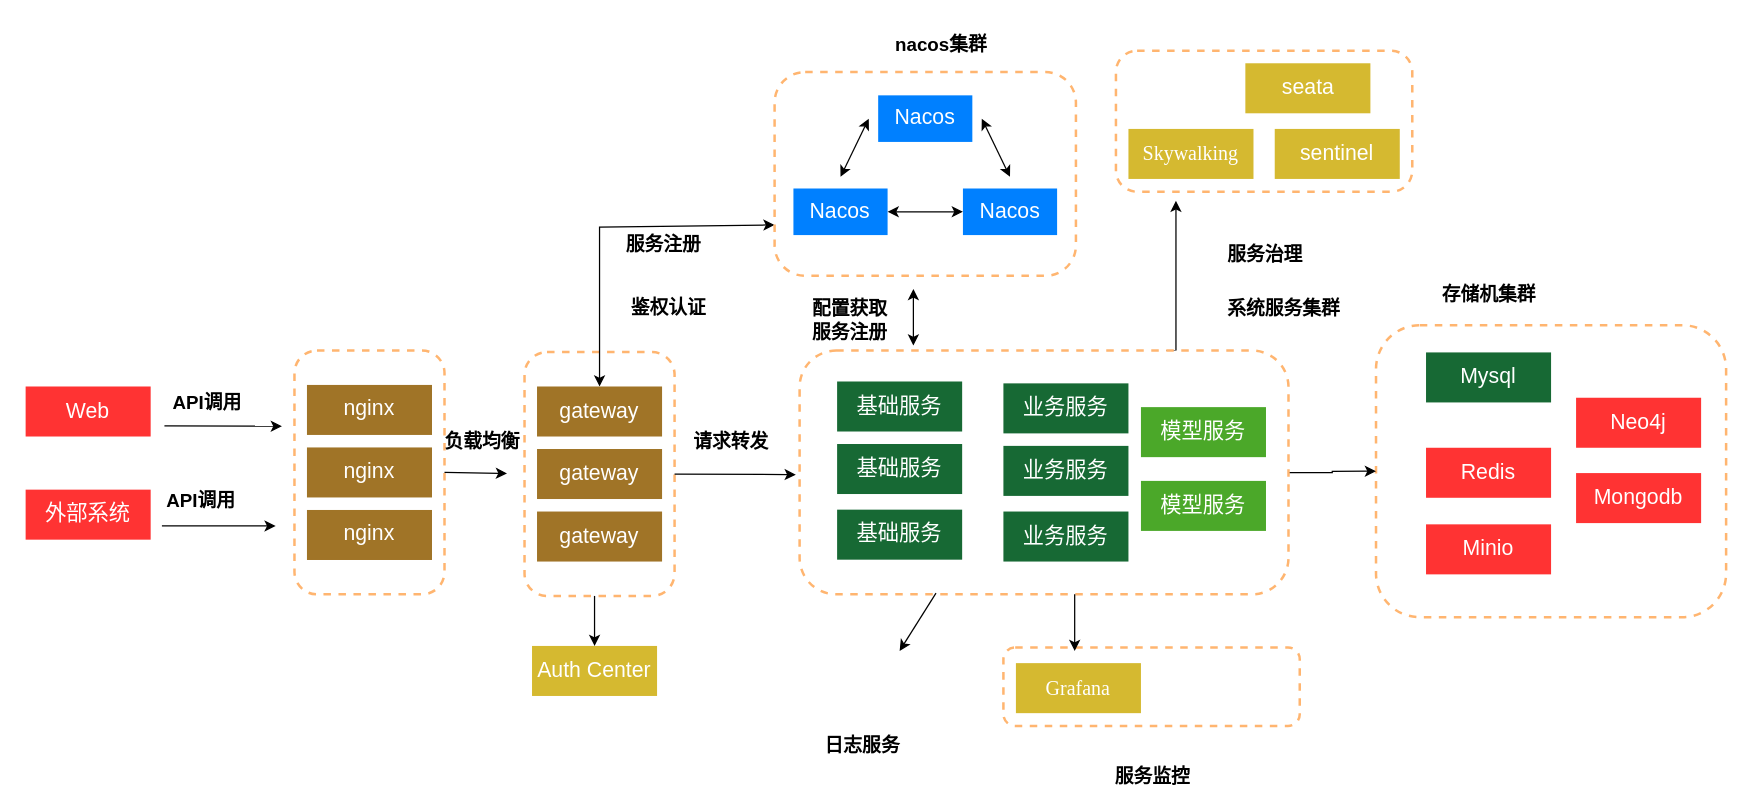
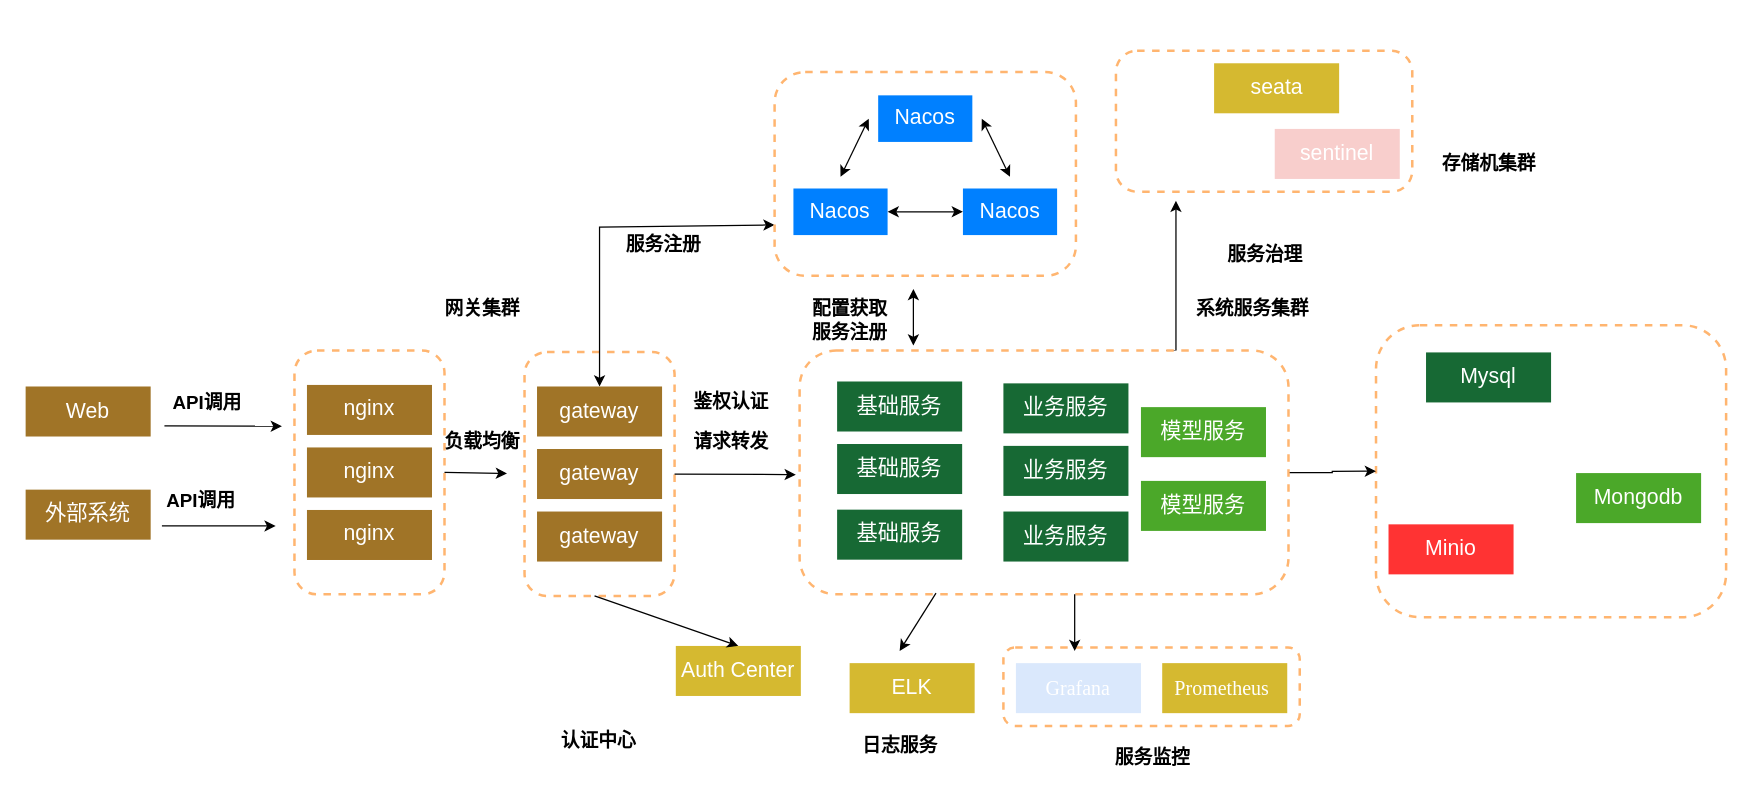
node "nacos集群": removed
node "seata": moved (1308, 88) -> (1276, 88)
node "Skywalking": removed
node "sentinel": fillcolor #d5b930 -> #f8cecc
node "存储机集群": moved (1488, 294) -> (1488, 163)
node "鉴权认证": moved (668, 306) -> (731, 400)
node "网关集群": added
node "系统服务集群": moved (1283, 308) -> (1251, 308)
node "Web": fillcolor #ff3333 -> #a07427
node "Neo4j": removed
node "Redis": removed
node "Mongodb": fillcolor #ff3333 -> #4ba829
node "外部系统": fillcolor #ff3333 -> #a07427
node "Minio": moved (1488, 549) -> (1451, 549)
node "Auth Center": moved (594, 671) -> (738, 671)
node "ELK": fillcolor #ffffff -> #d5b930
node "Grafana": fillcolor #d5b930 -> #dae8fc
node "Prometheus": added
node "认证中心": added
node "日志服务": moved (862, 744) -> (899, 744)
node "服务监控": moved (1151, 776) -> (1151, 757)
